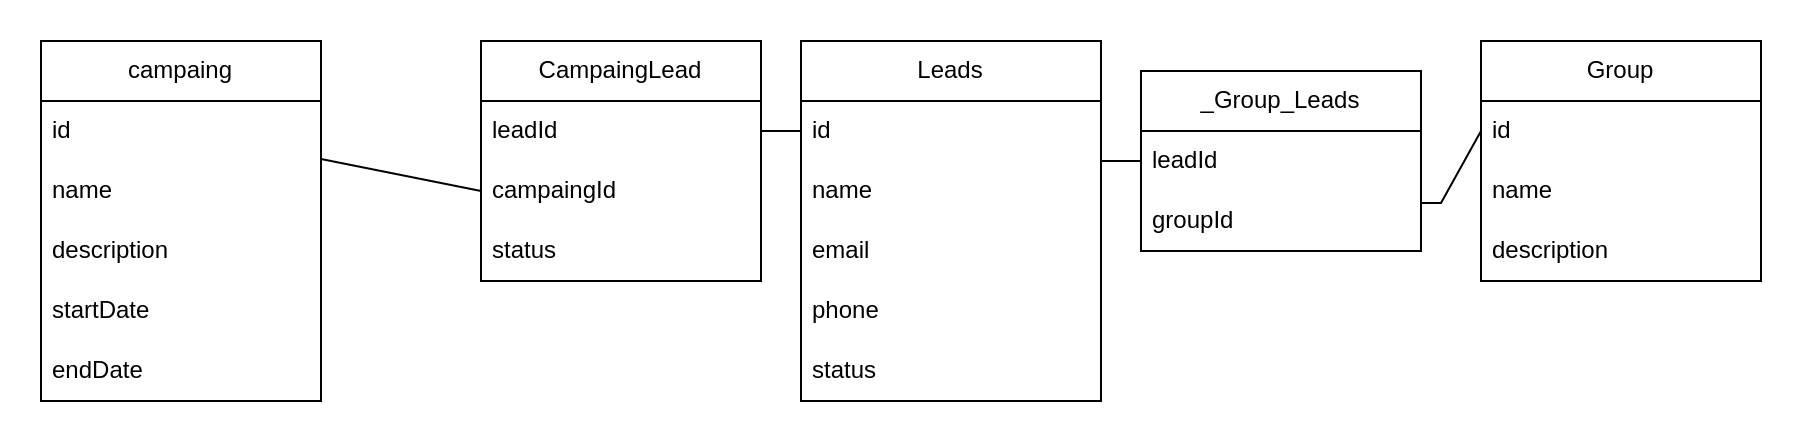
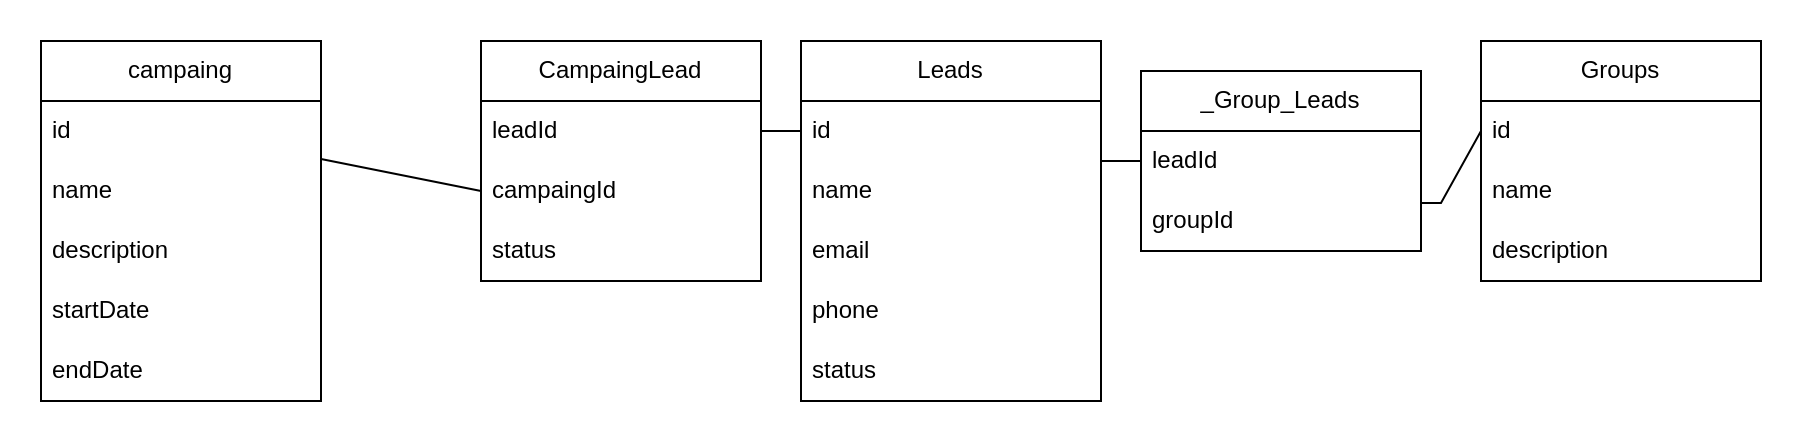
node "Group": label "Group" -> "Groups"
